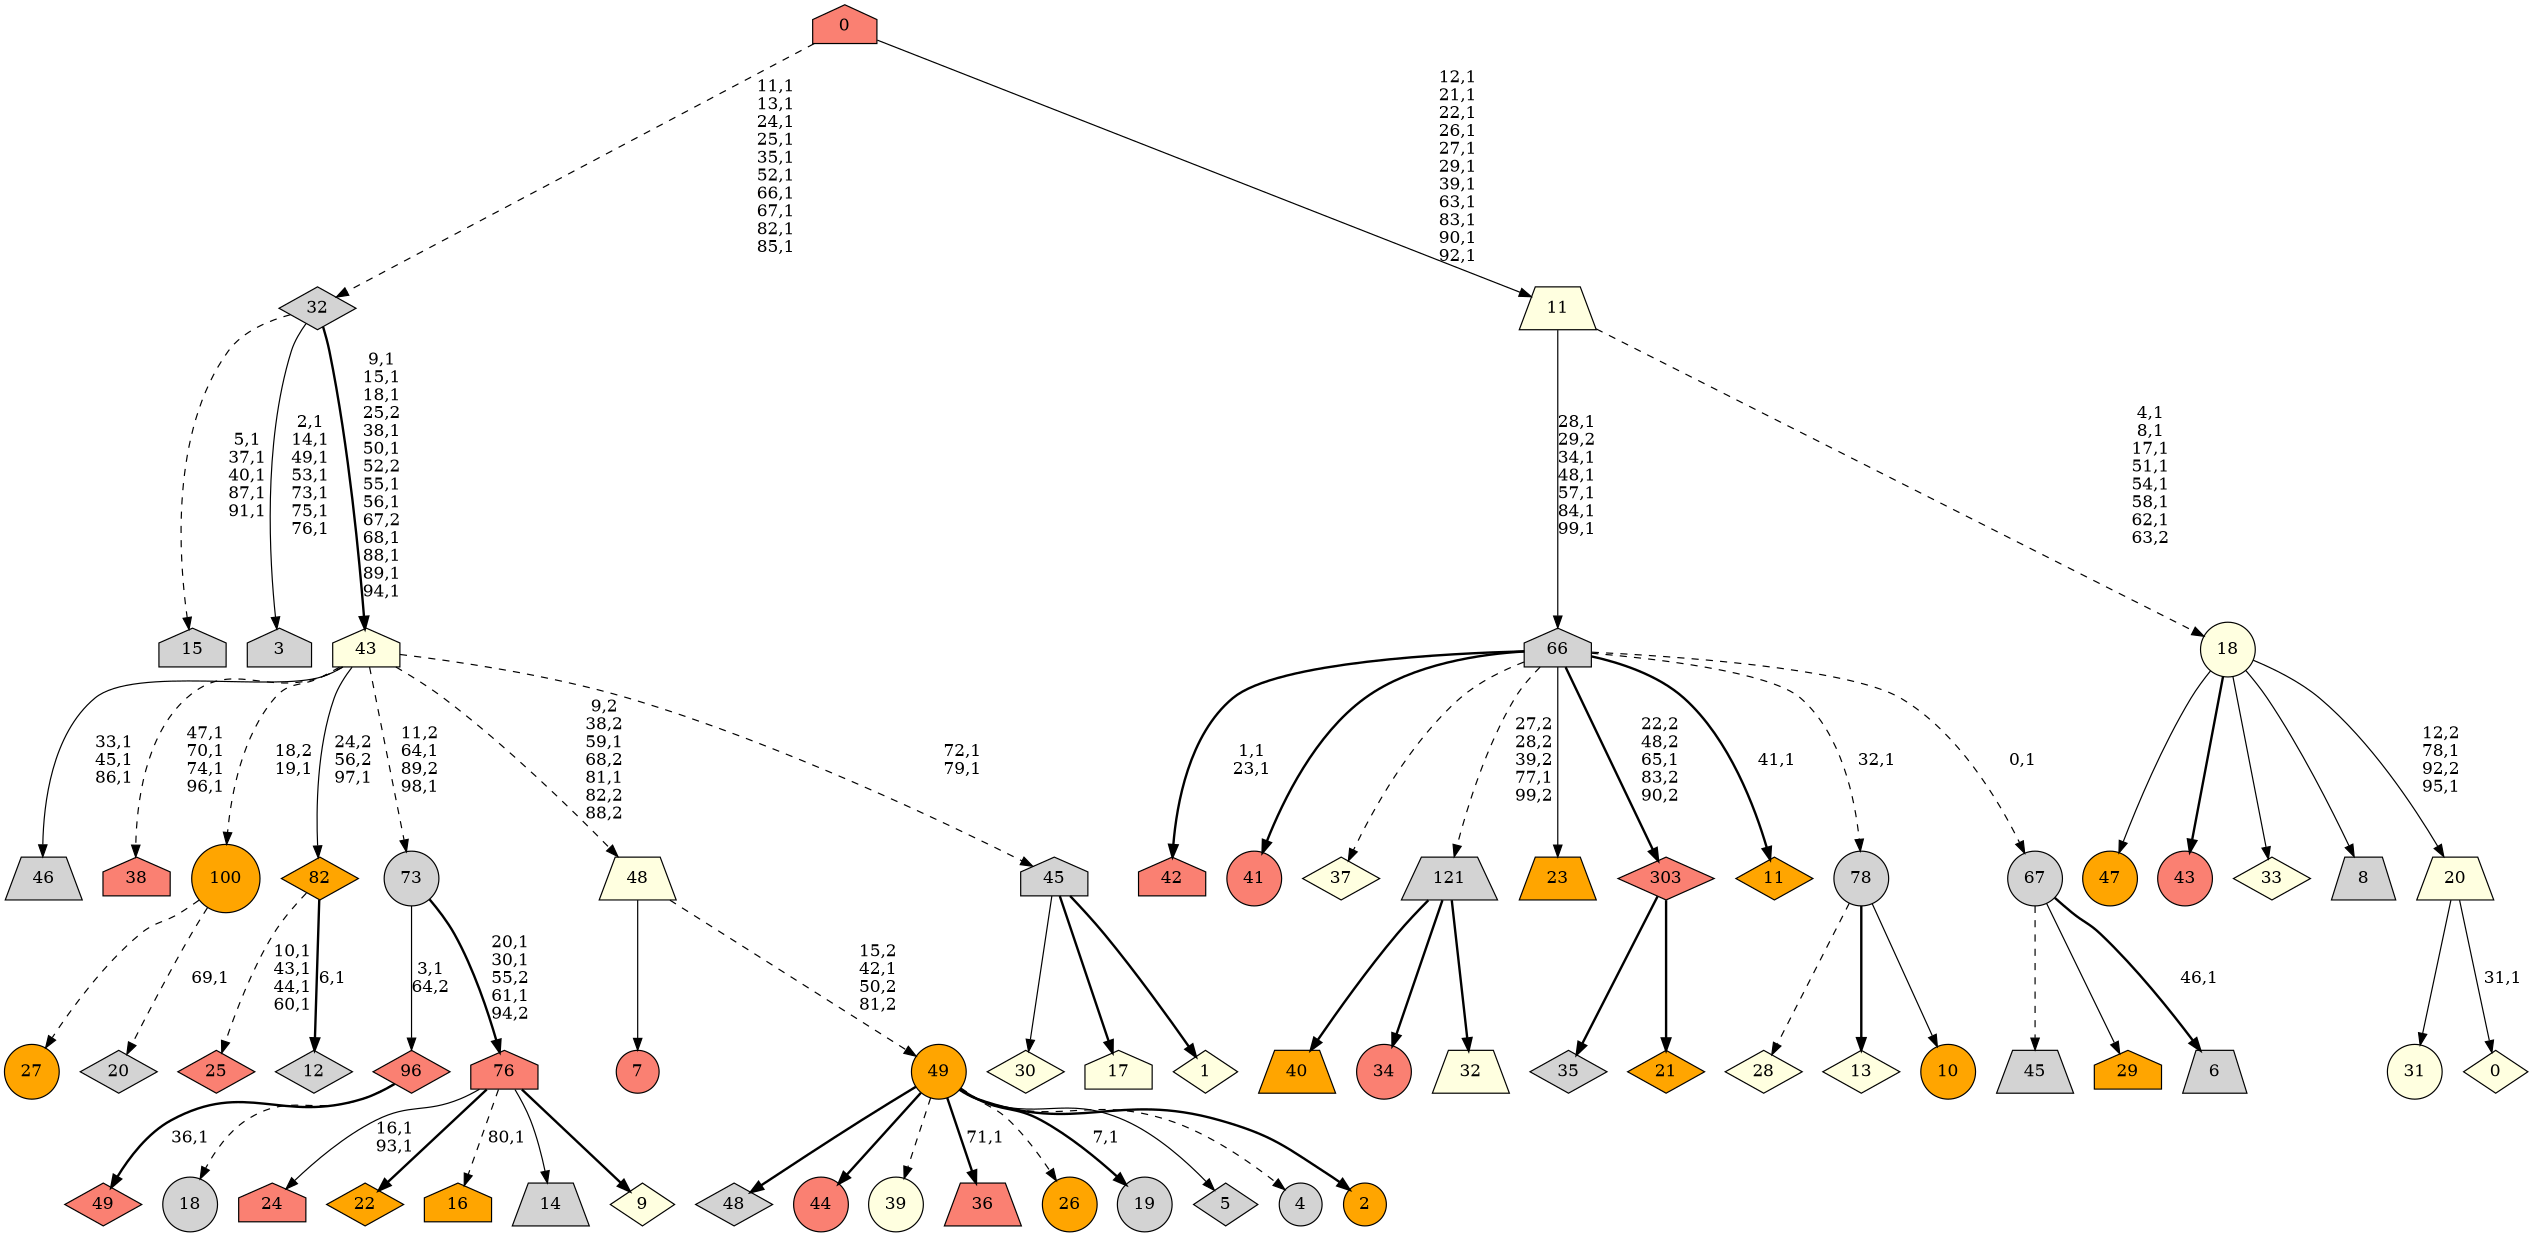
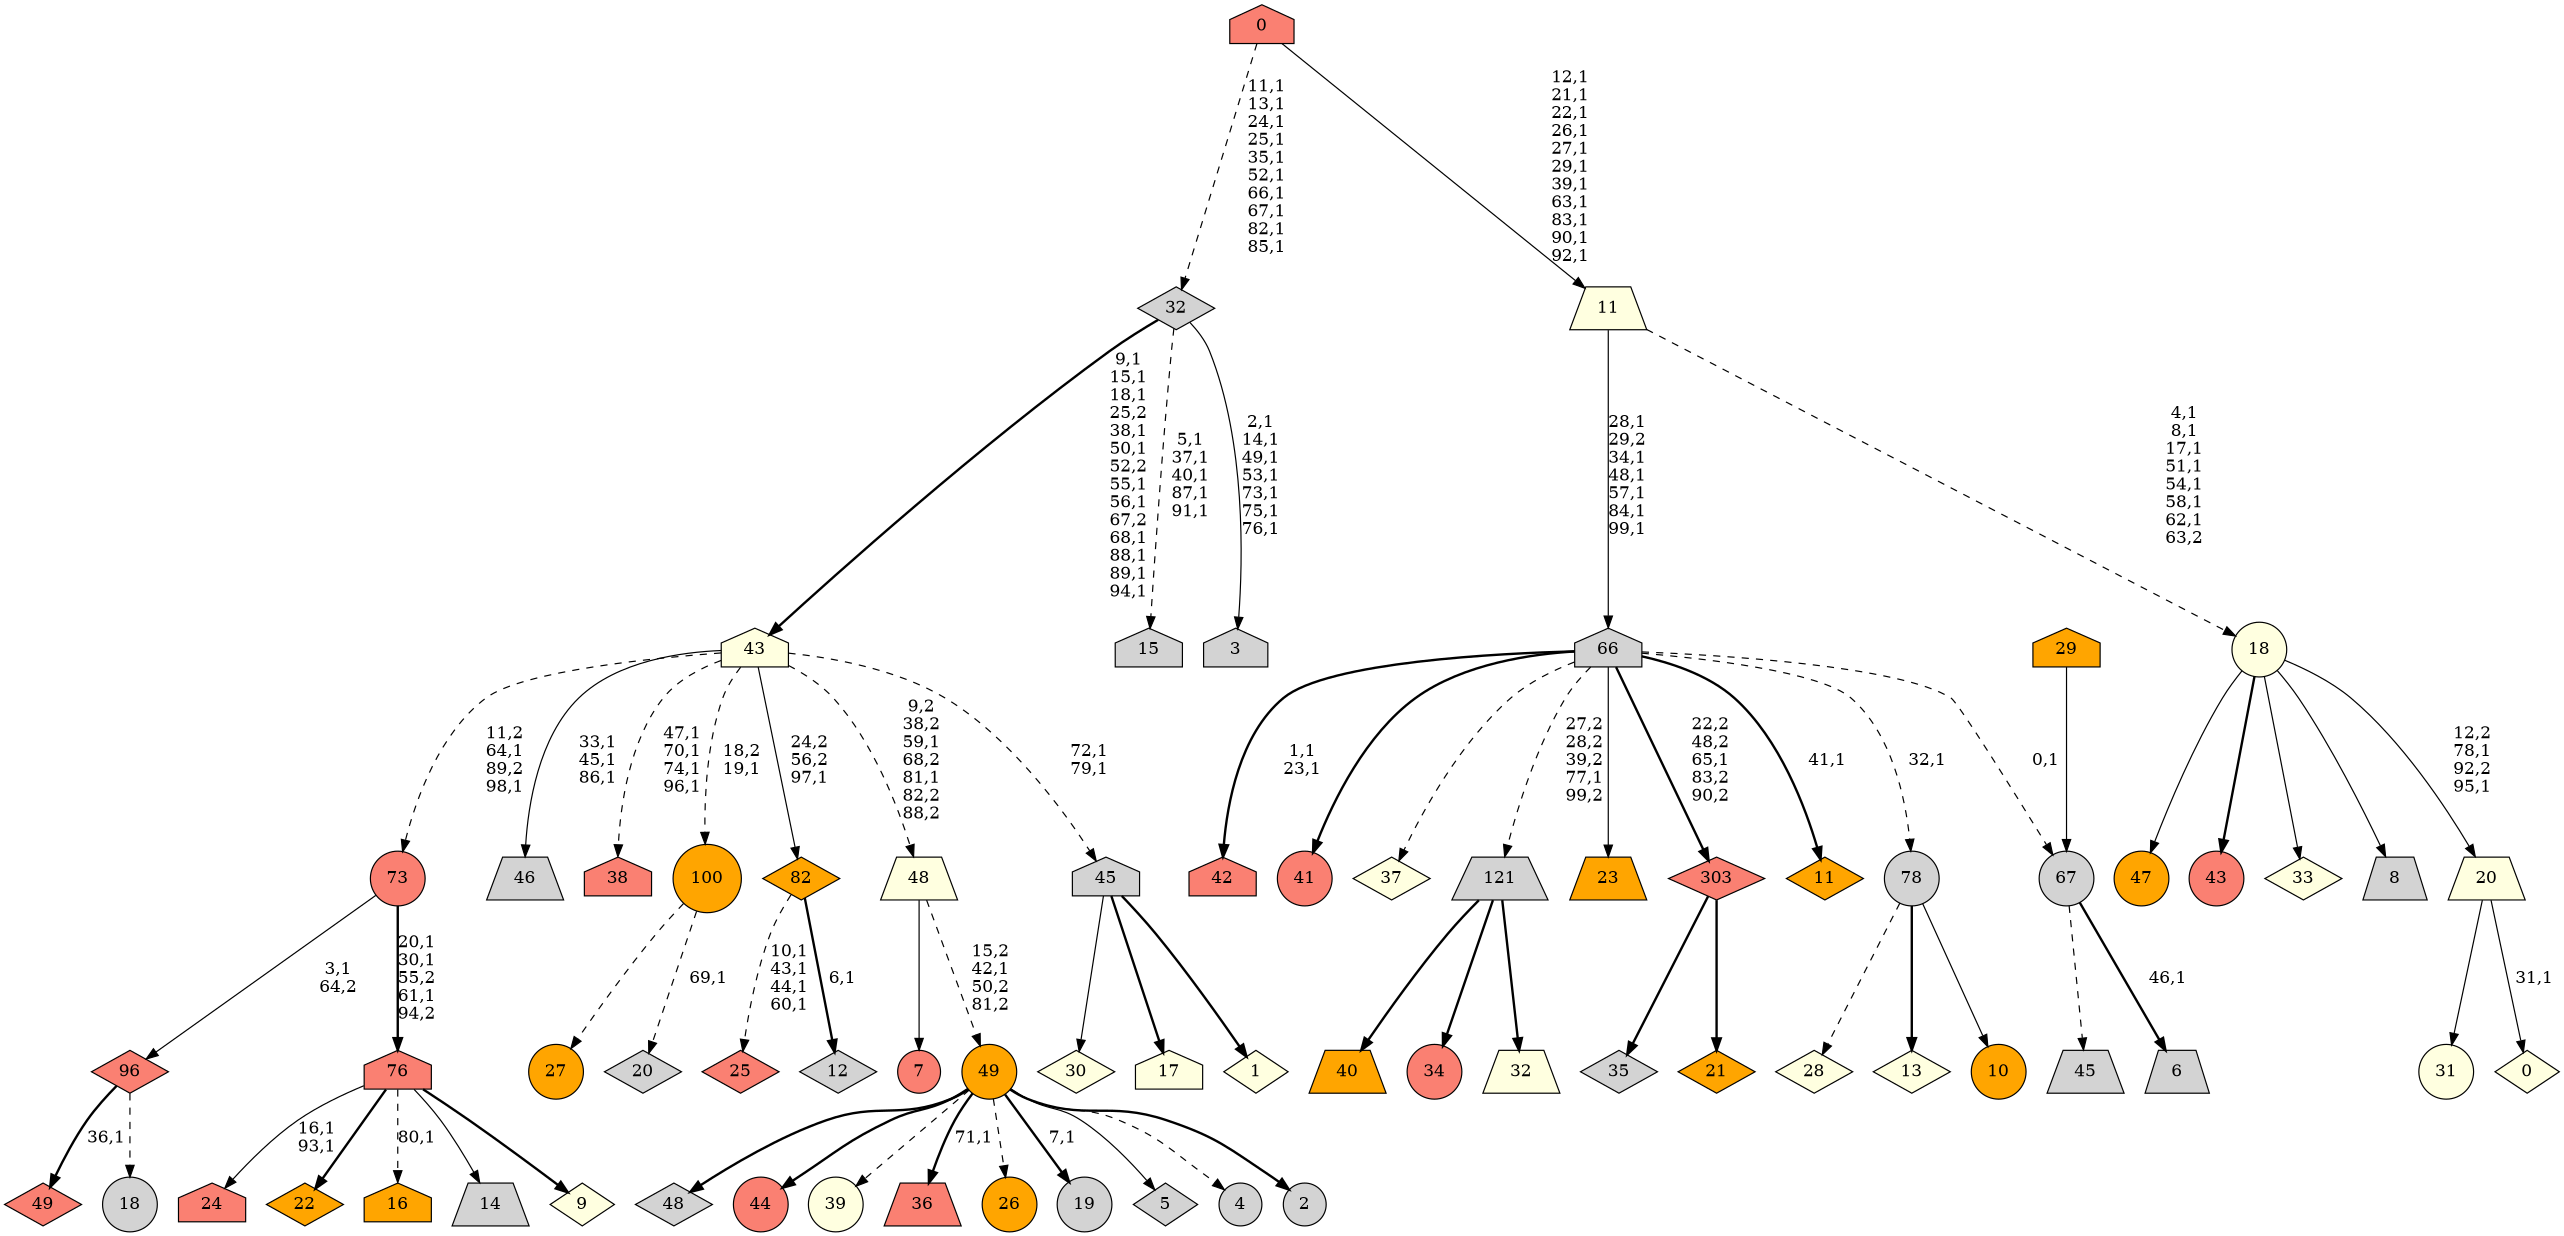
node "73": fillcolor lightgrey -> salmon
edge "67" -> "29": reversed
node "2": fillcolor orange -> lightgrey
